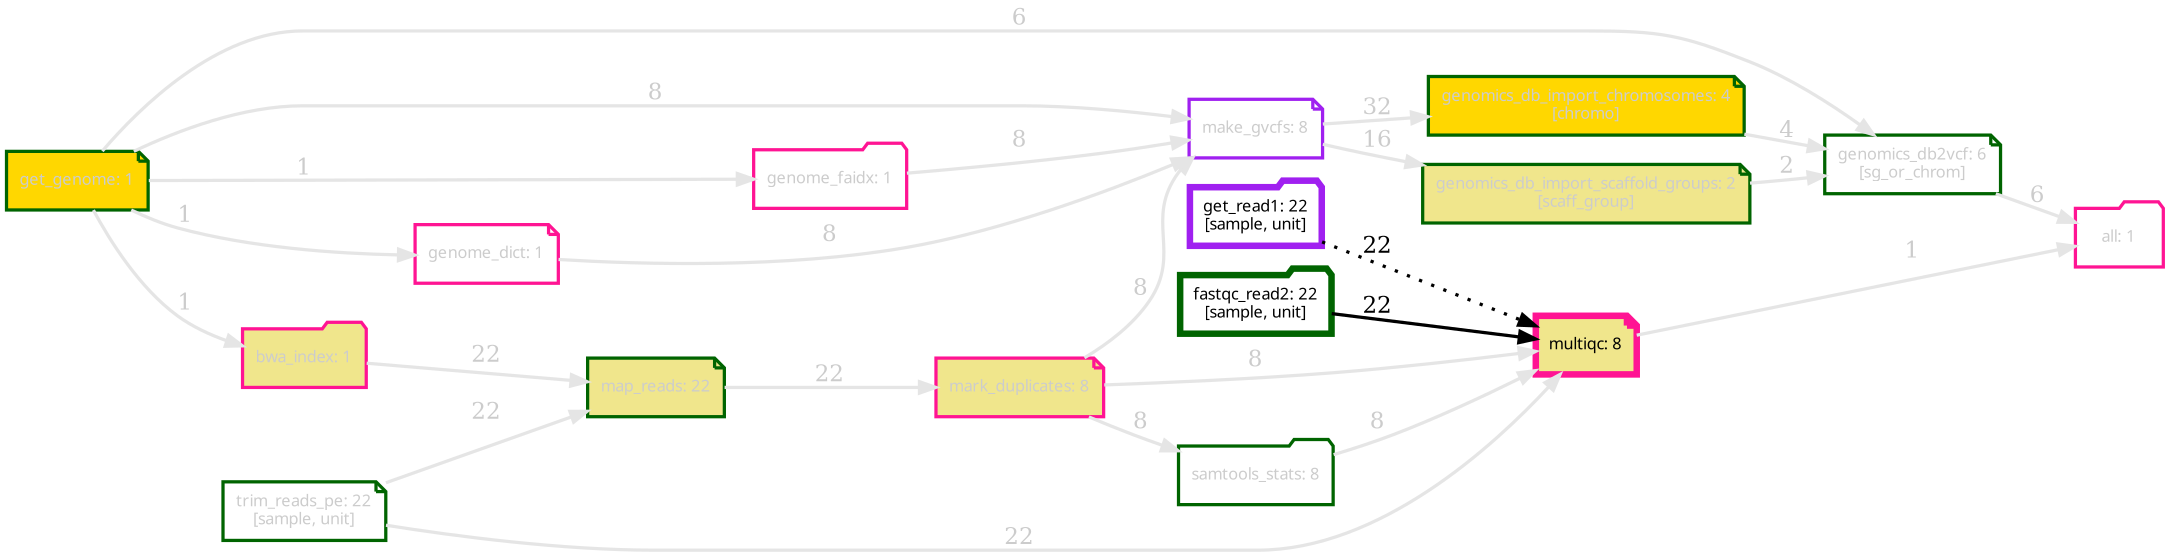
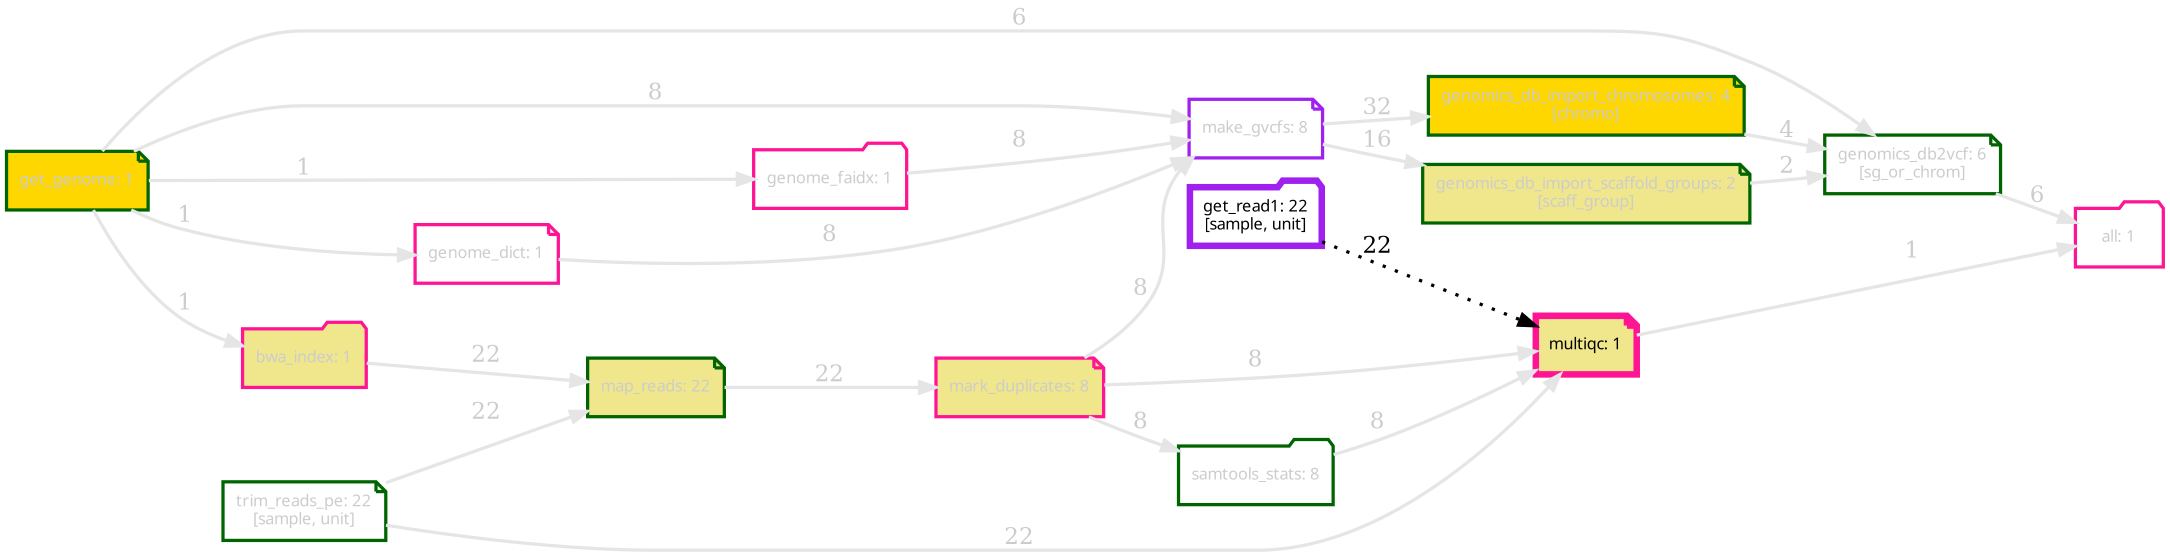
node "fastqc_read2: 22 [sample, unit]": removed
node "multiqc: 8": label "multiqc: 8" -> "multiqc: 1"
